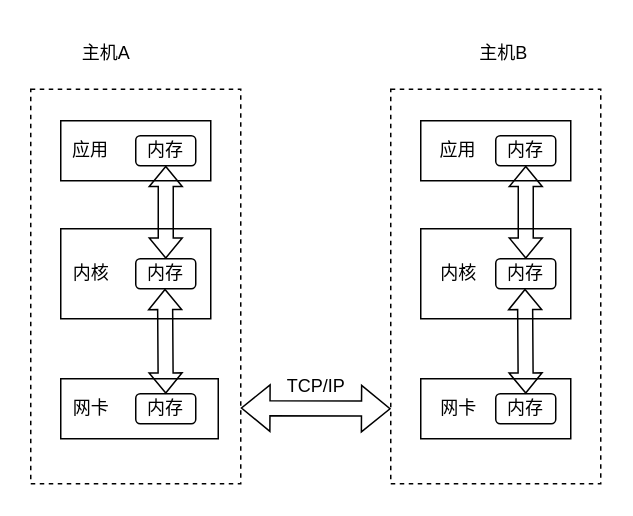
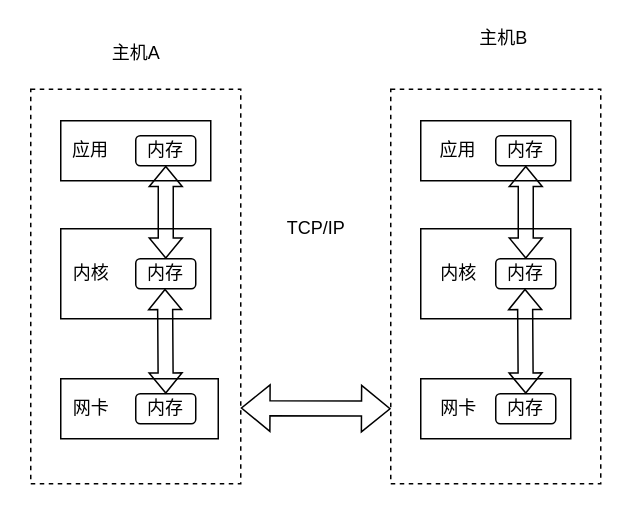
node "主机A": moved (106, 53) -> (136, 53)
node "主机B": moved (503, 53) -> (503, 38)
node "TCP/IP": moved (316, 386) -> (316, 229)
